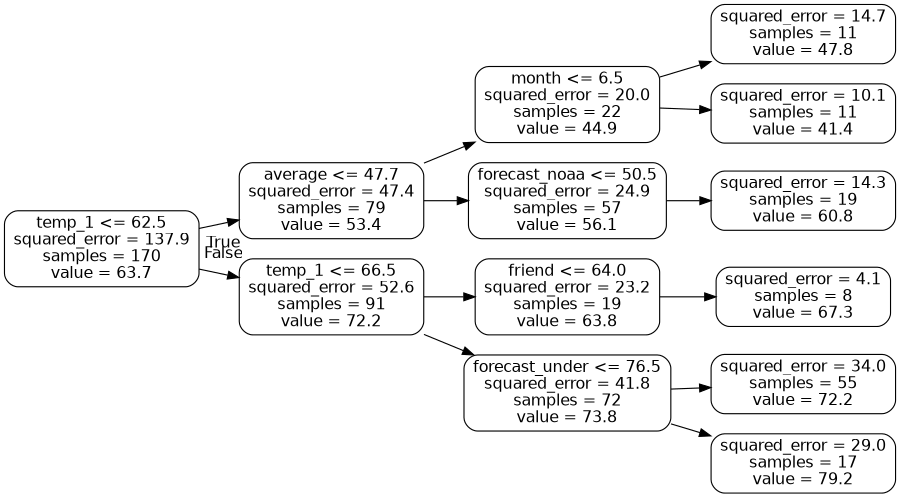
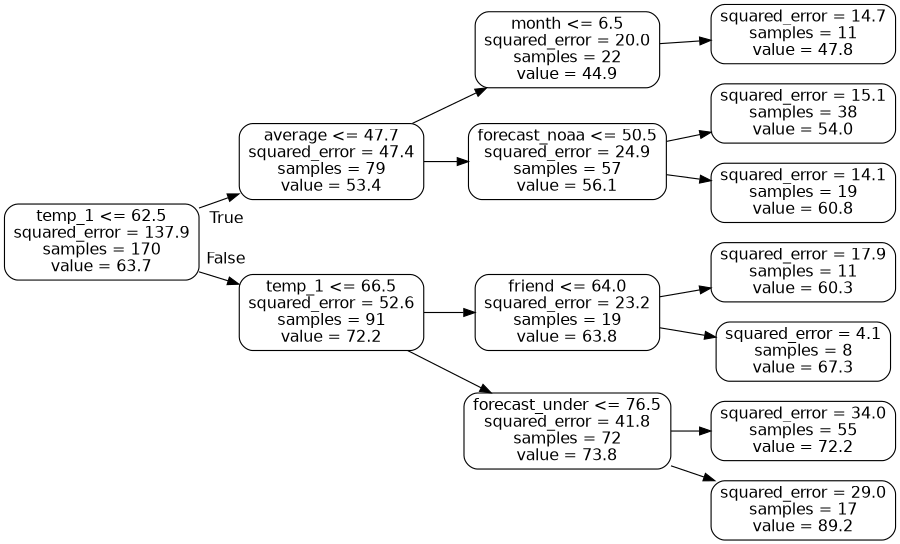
node "squared_error = 10.1 samples = 11 value = 41.4": removed
node "squared_error = 15.1 samples = 38 value = 54.0": added
node "squared_error = 14.3 samples = 19 value = 60.8": label "squared_error = 14.3 samples = 19 value = 60.8" -> "squared_error = 14.1 samples = 19 value = 60.8"
node "squared_error = 17.9 samples = 11 value = 60.3": added
node "squared_error = 29.0 samples = 17 value = 79.2": label "squared_error = 29.0 samples = 17 value = 79.2" -> "squared_error = 29.0 samples = 17 value = 89.2"
